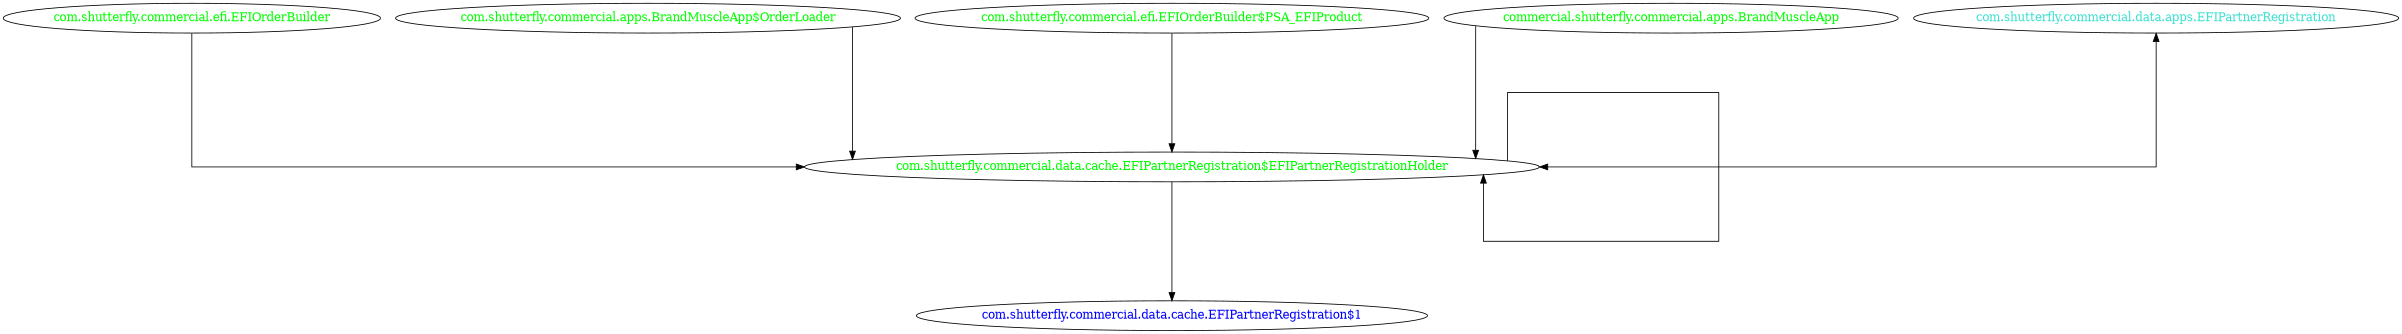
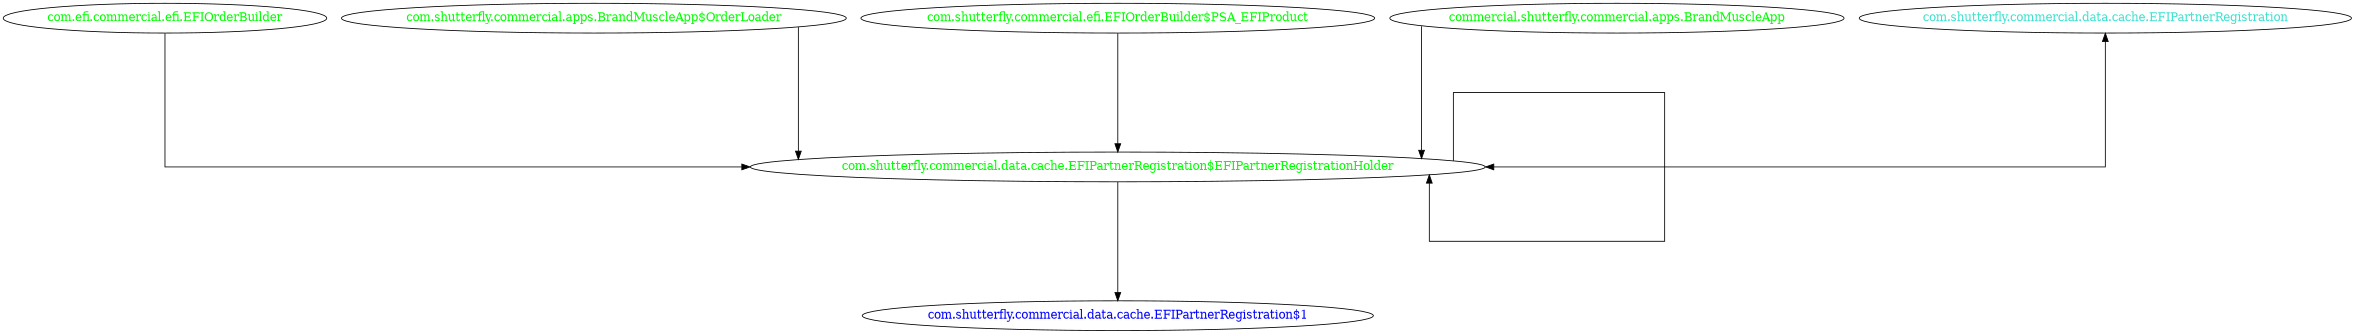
node "com.shutterfly.commercial.efi.EFIOrderBuilder": label "com.shutterfly.commercial.efi.EFIOrderBuilder" -> "com.efi.commercial.efi.EFIOrderBuilder"
node "com.shutterfly.commercial.data.apps.EFIPartnerRegistration": label "com.shutterfly.commercial.data.apps.EFIPartnerRegistration" -> "com.shutterfly.commercial.data.cache.EFIPartnerRegistration"
